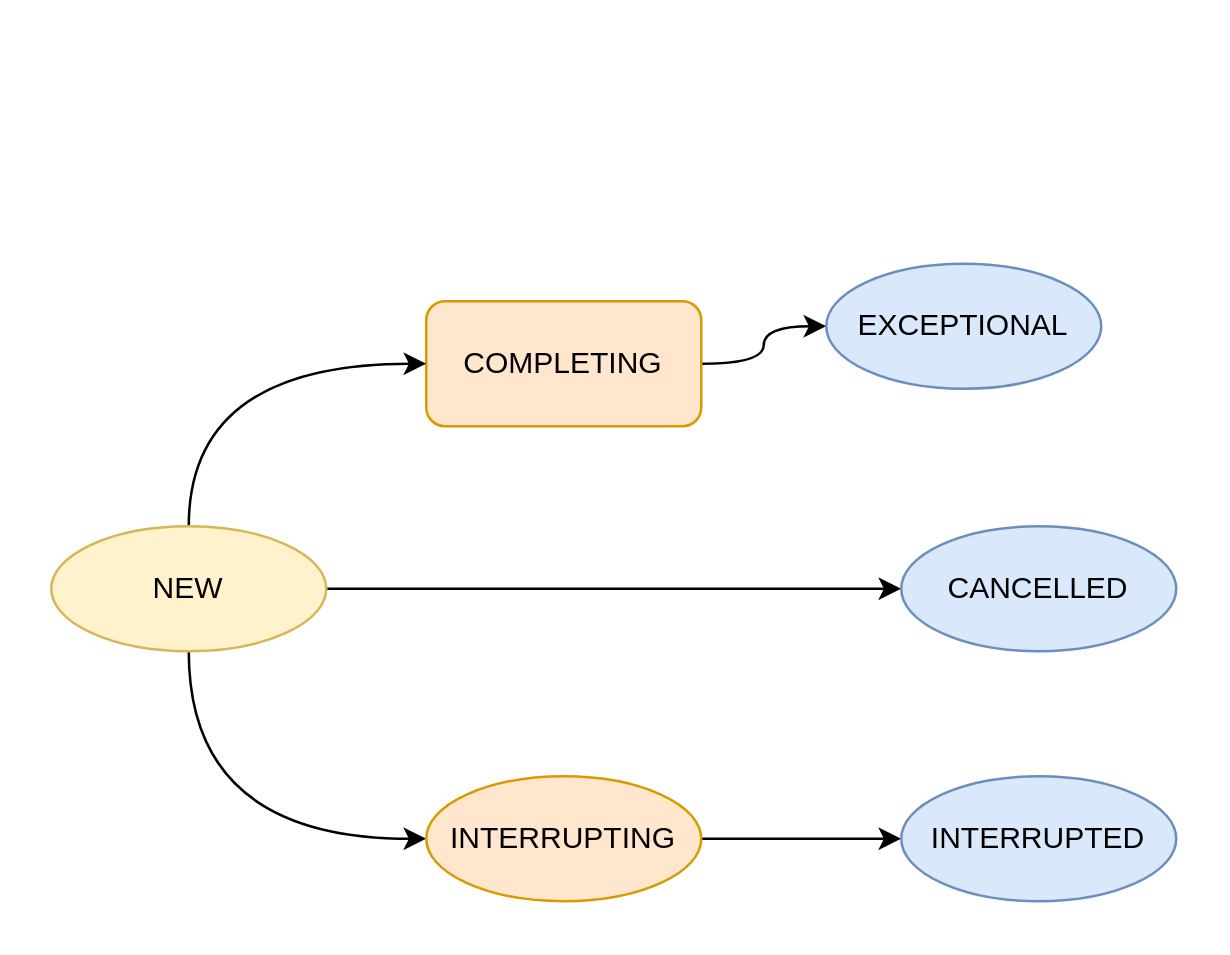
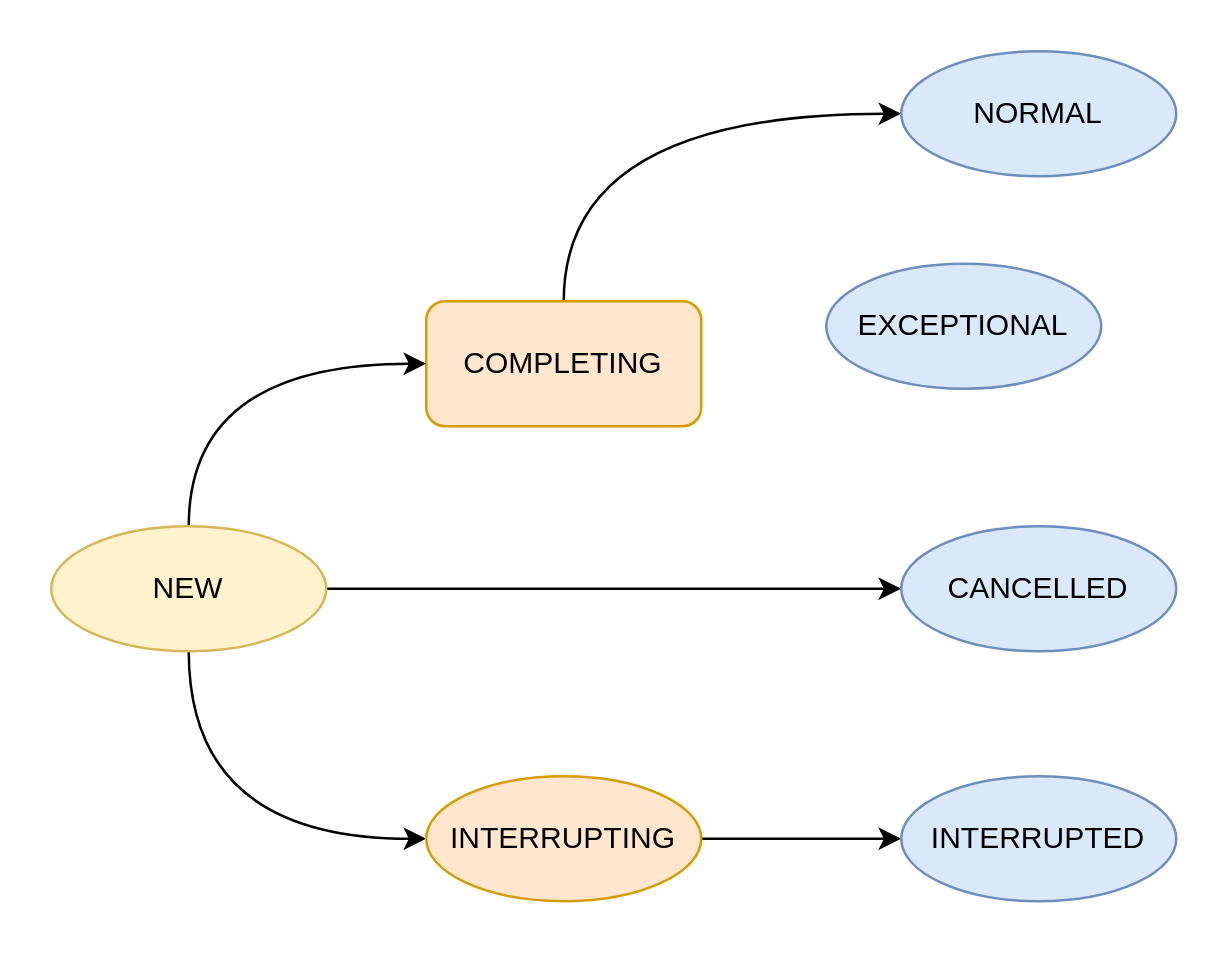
node "NORMAL": added
edge "COMPLETING" -> "NORMAL": added
edge "COMPLETING" -> "EXCEPTIONAL": removed
